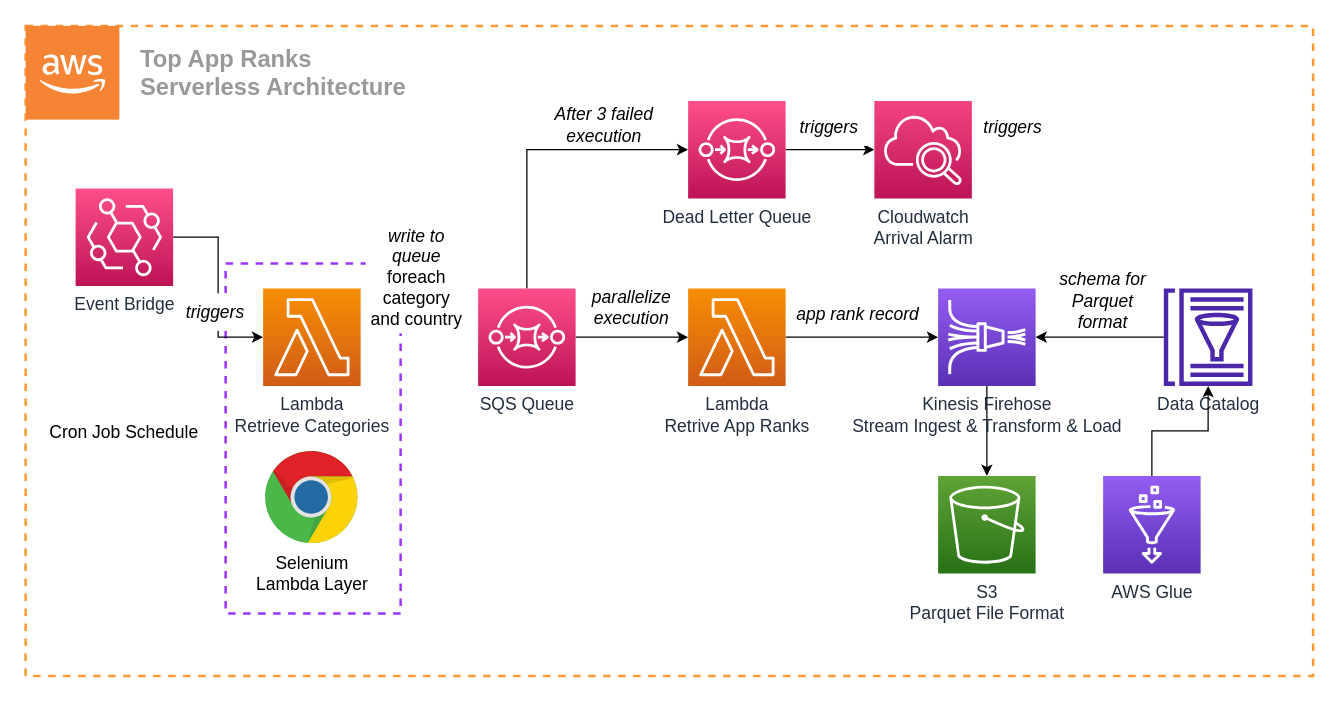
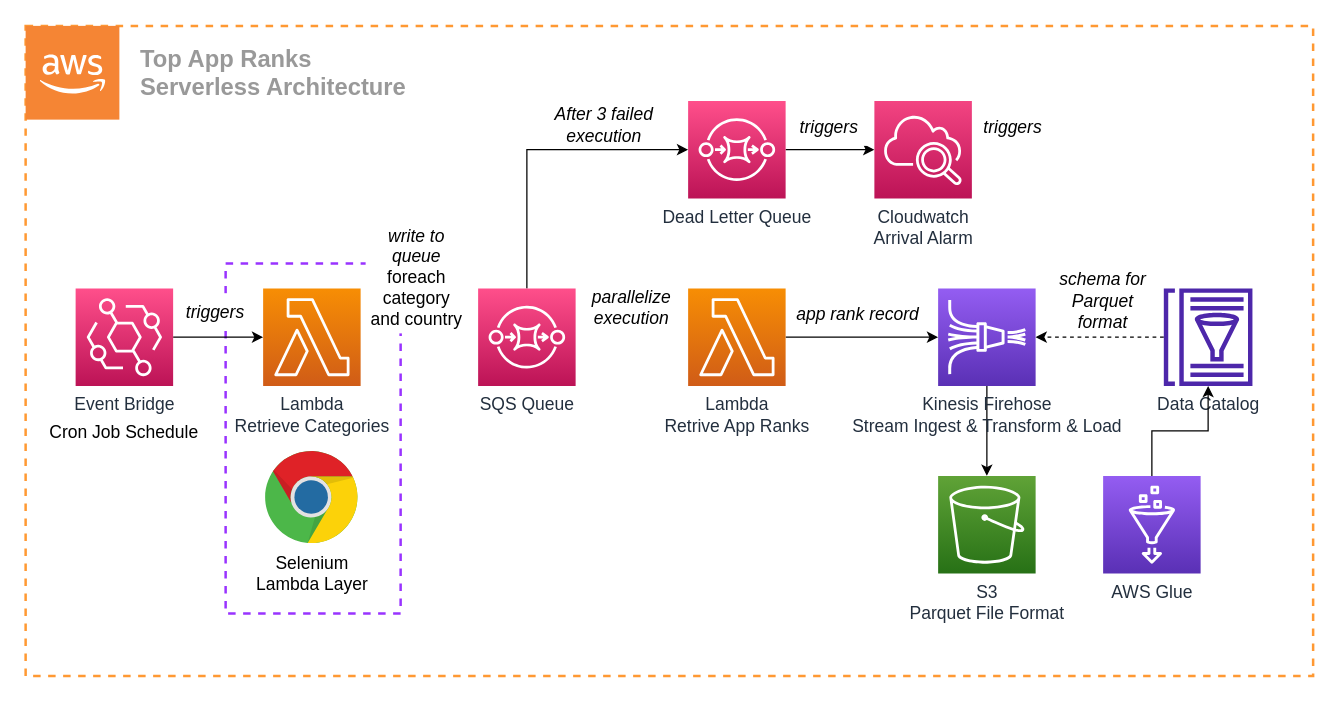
node "Event Bridge": moved (124, 237) -> (124, 337)
edge "SQS Queue" -> "Lambda Retrive App Ranks": removed
edge "Data Catalog" -> "Kinesis Firehose Stream Ingest & Transform & Load": style solid -> dashed
